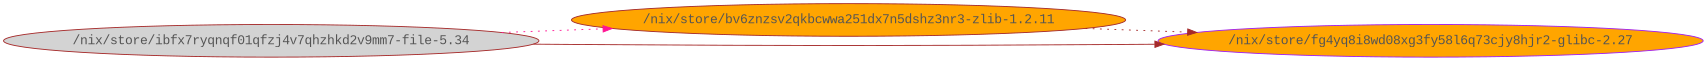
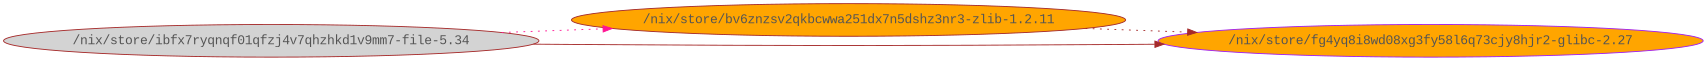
node "/nix/store/ibfx7ryqnqf01qfzj4v7qhzhkd2v9mm7-file-5.34": label "/nix/store/ibfx7ryqnqf01qfzj4v7qhzhkd2v9mm7-file-5.34" -> "/nix/store/ibfx7ryqnqf01qfzj4v7qhzhkd1v9mm7-file-5.34"
